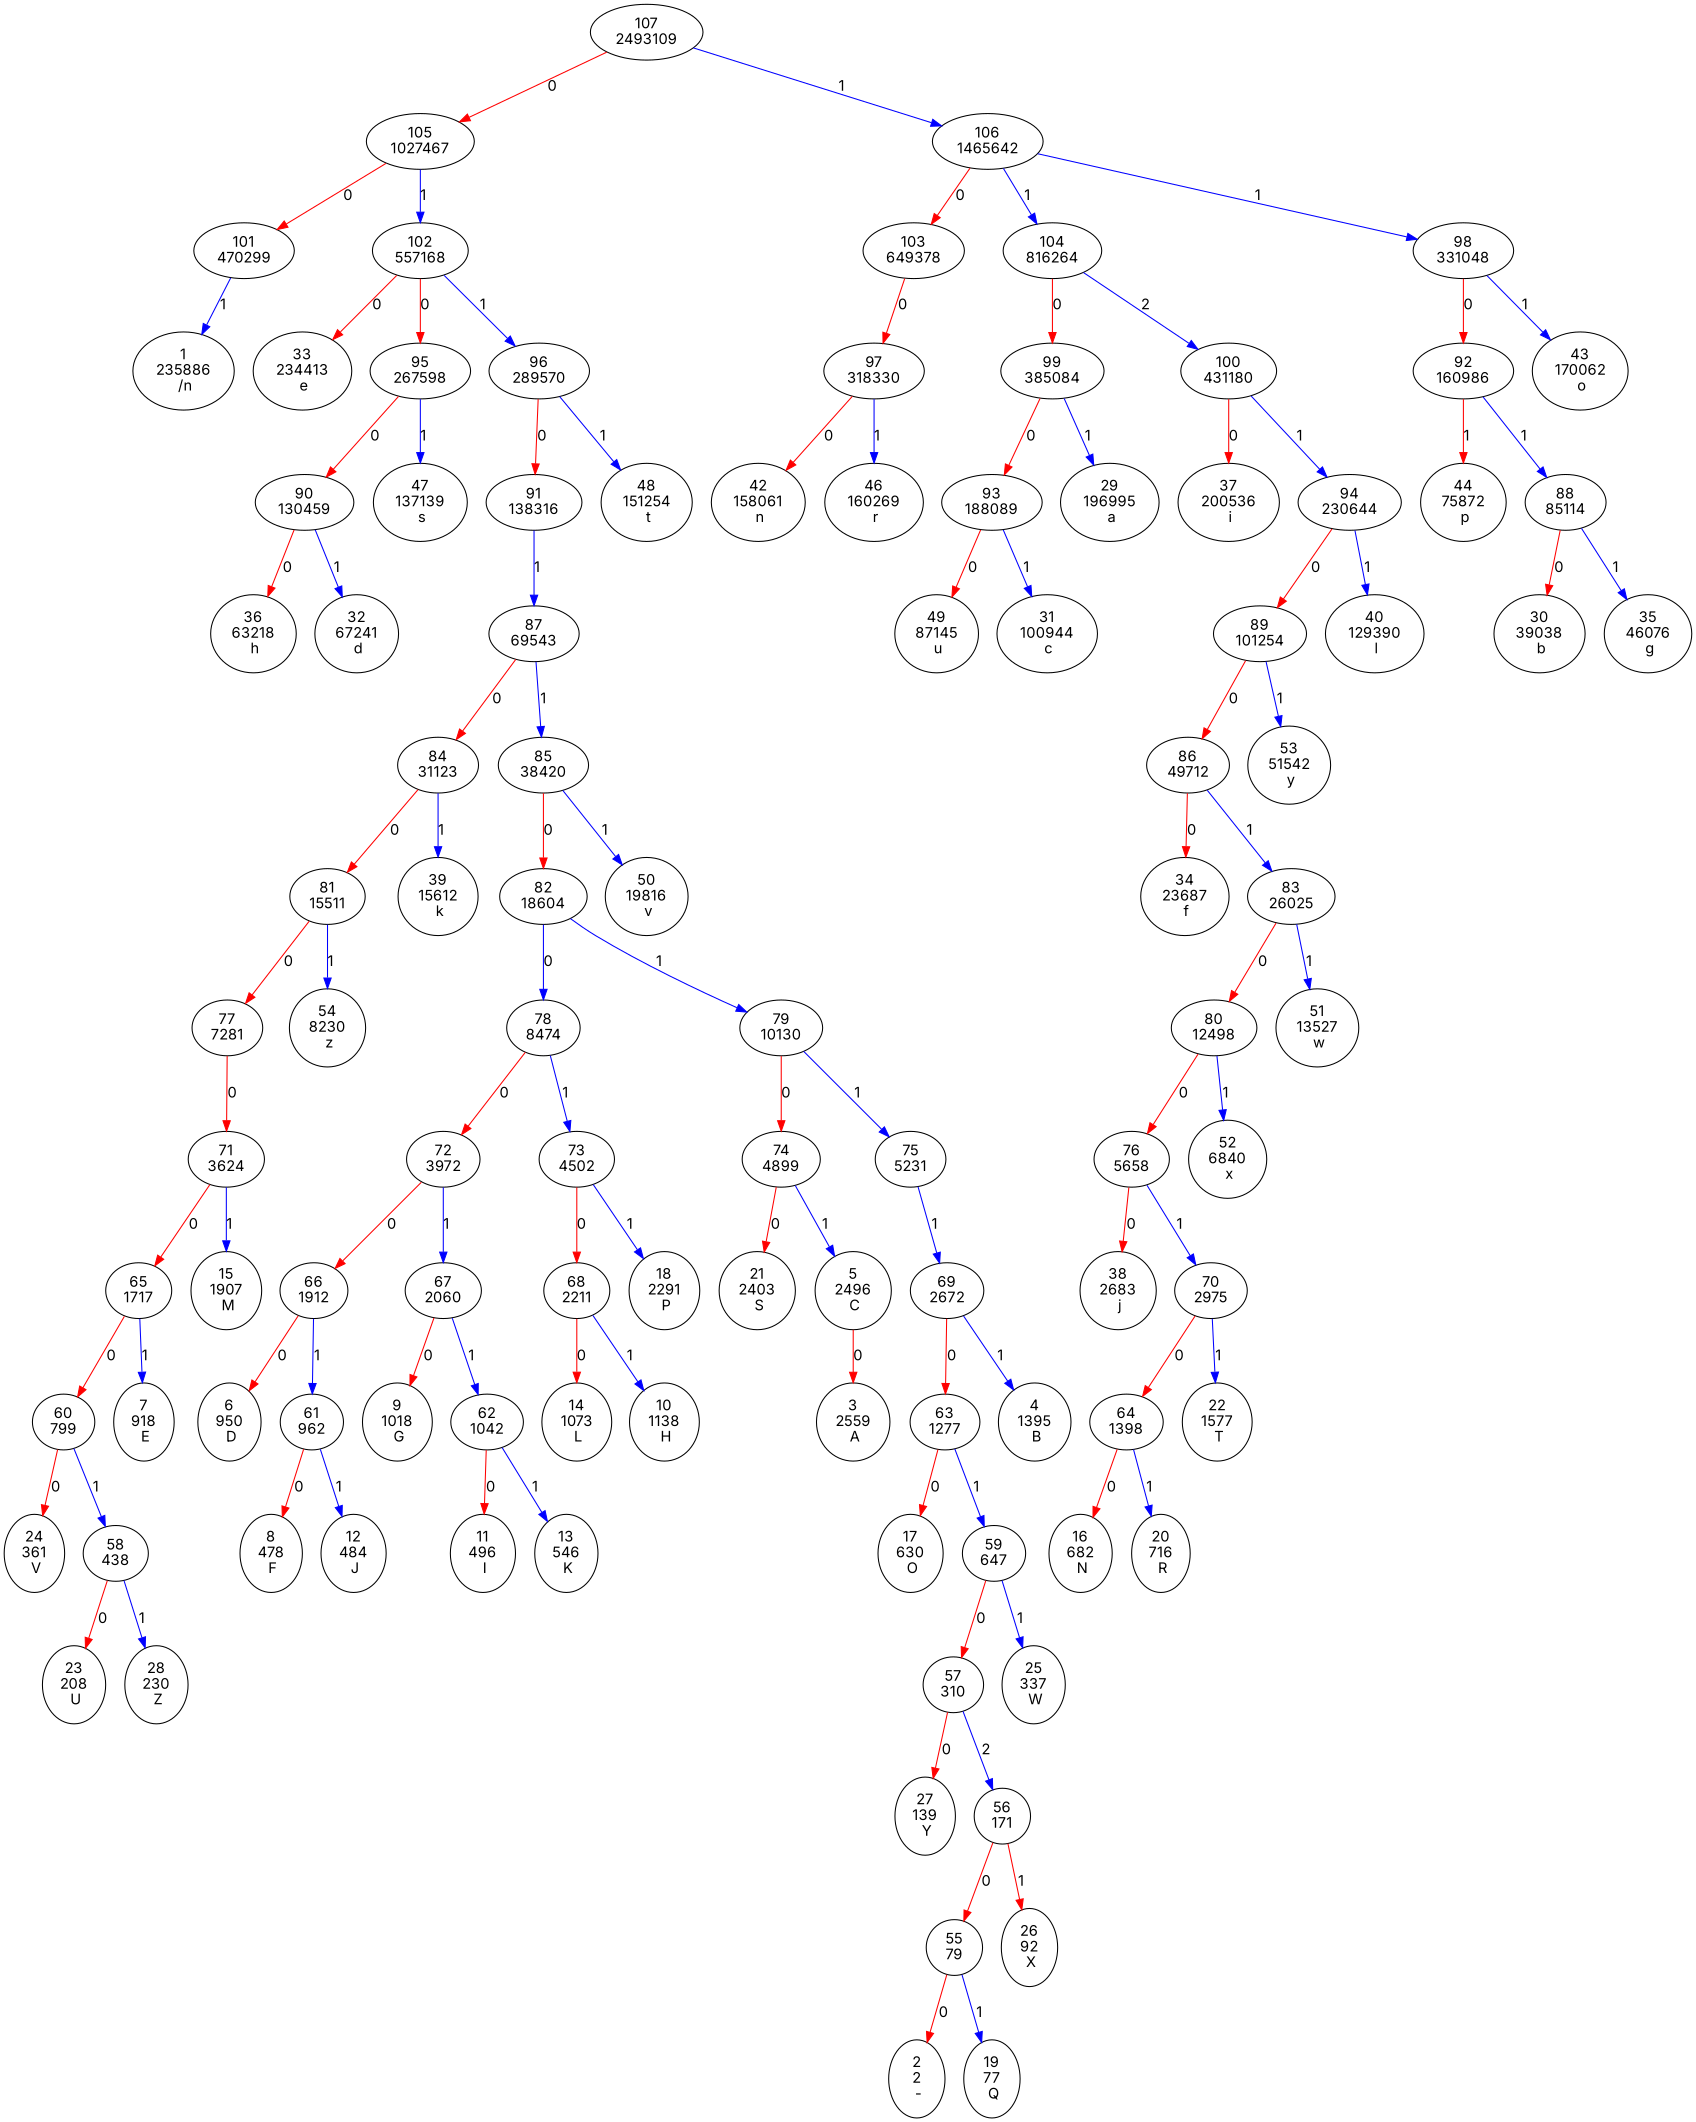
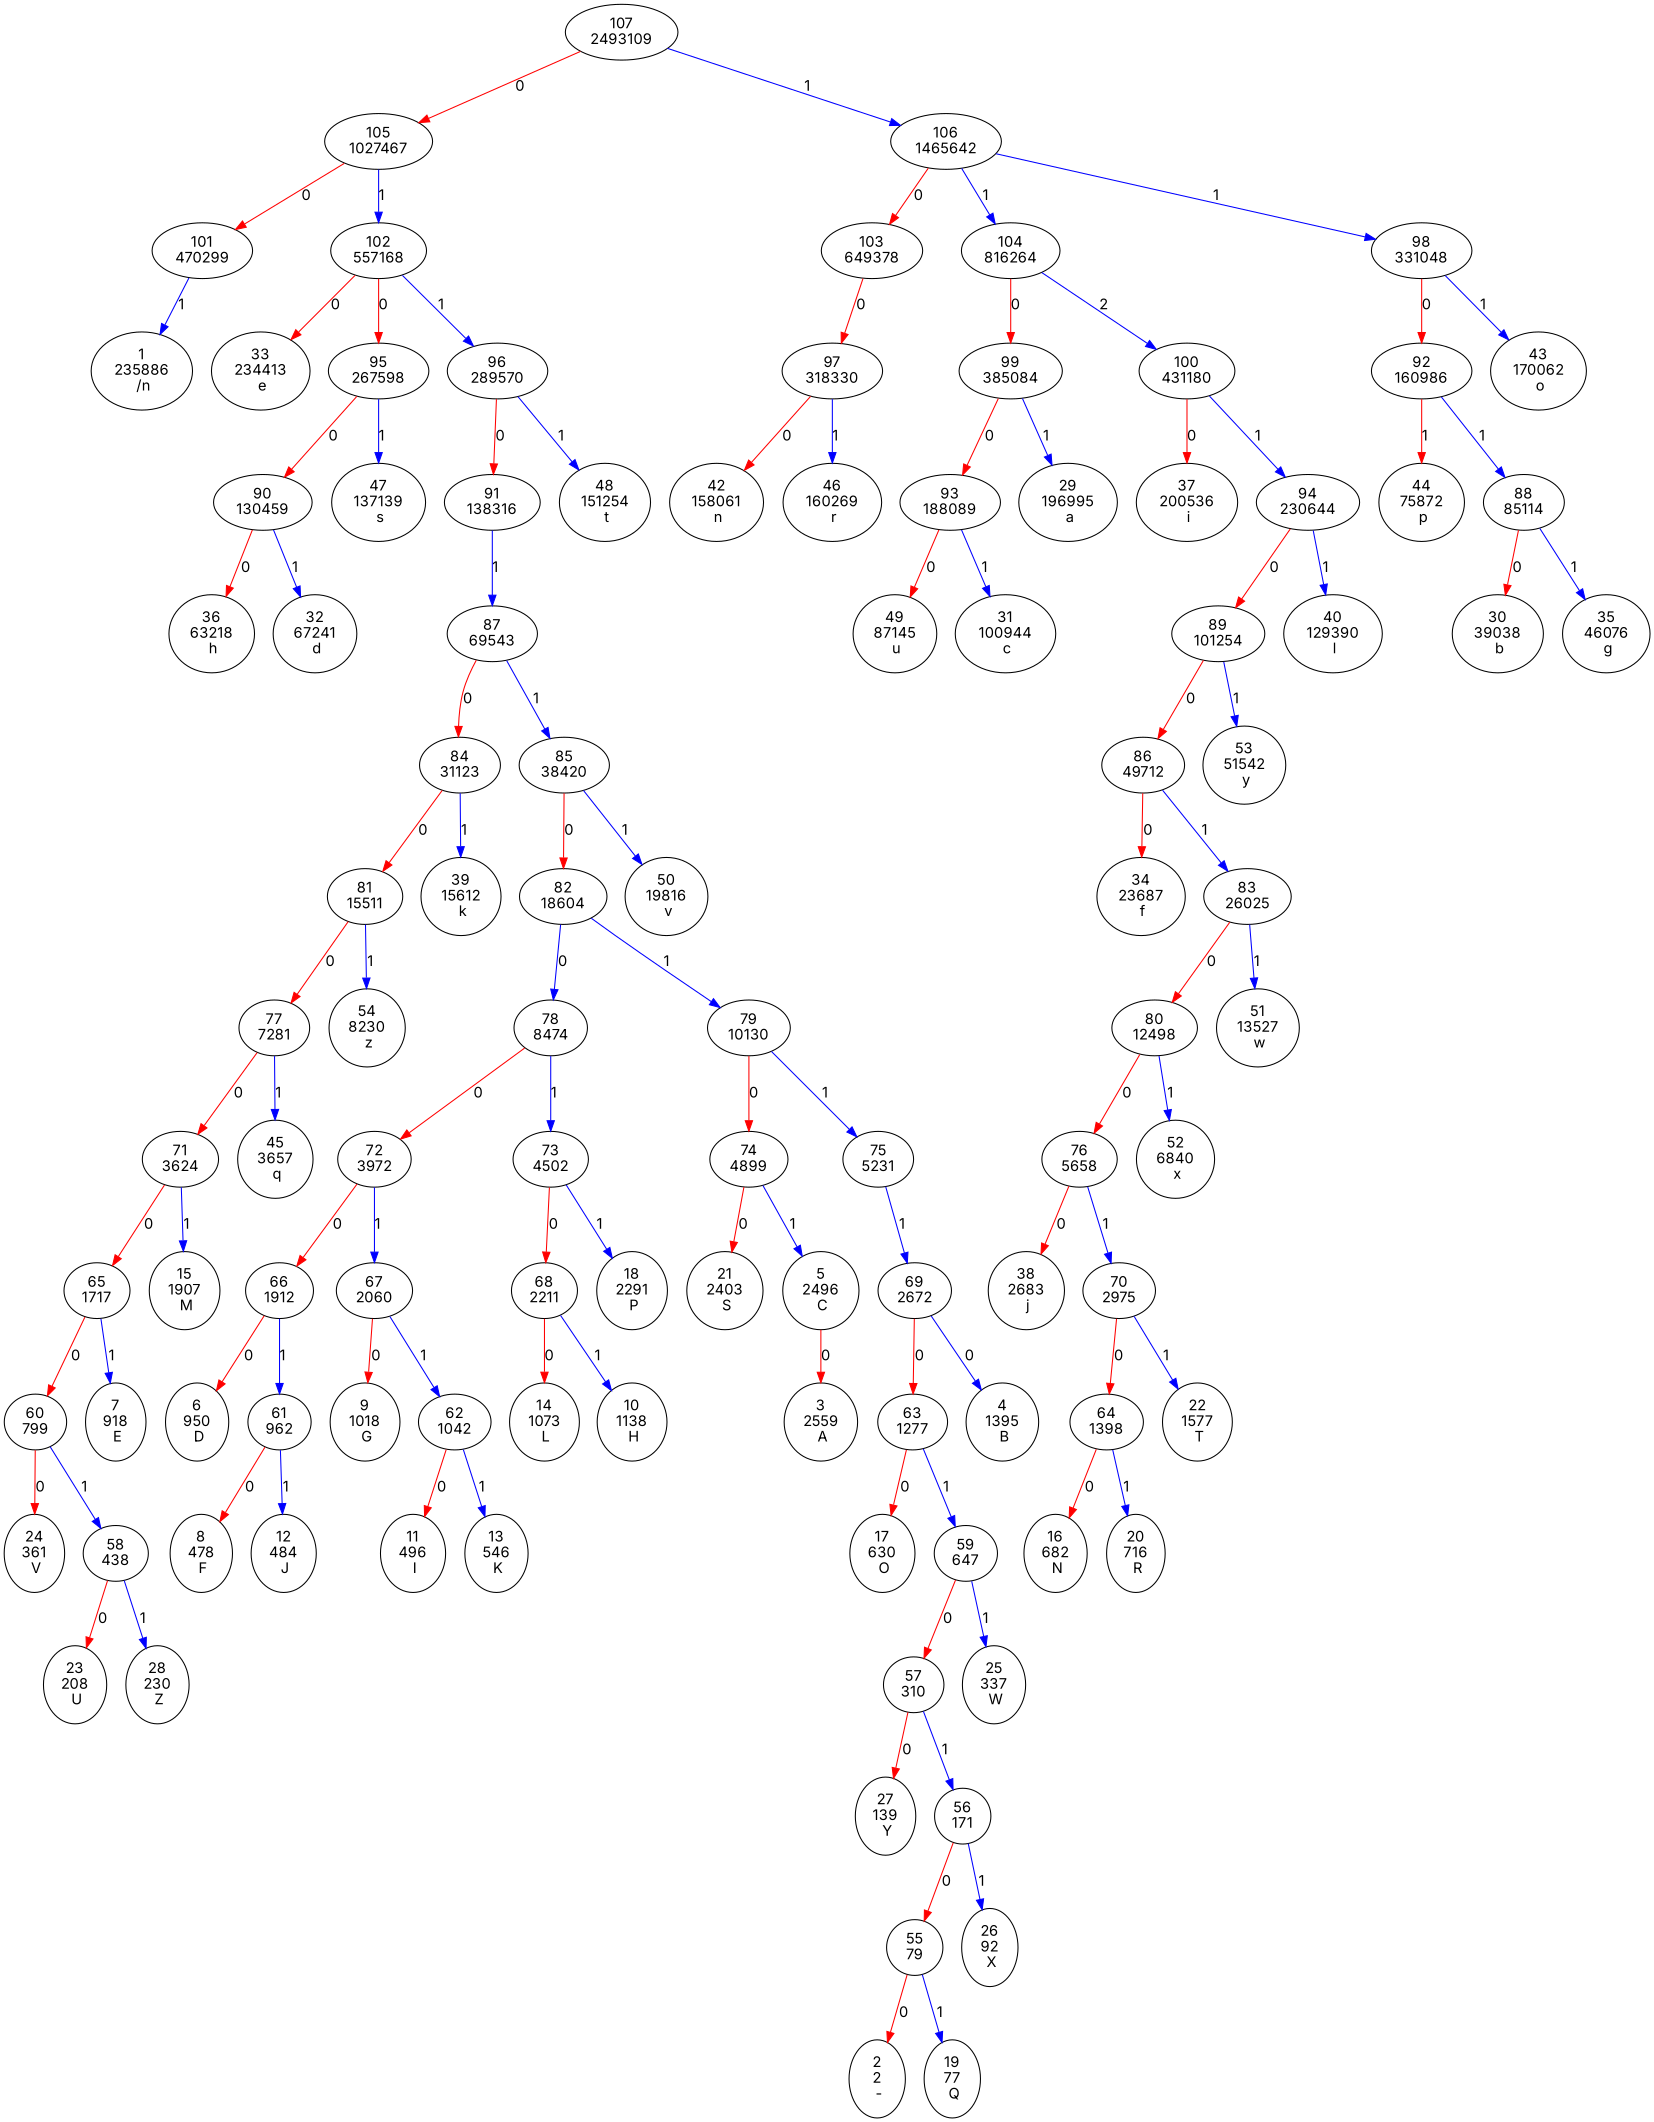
node "45 3657 q": added
edge "69 2672" -> "4 1395 B": label "1" -> "0"
edge "57 310" -> "56 171": label "2" -> "1"
edge "56 171" -> "26 92 X": color red -> blue
